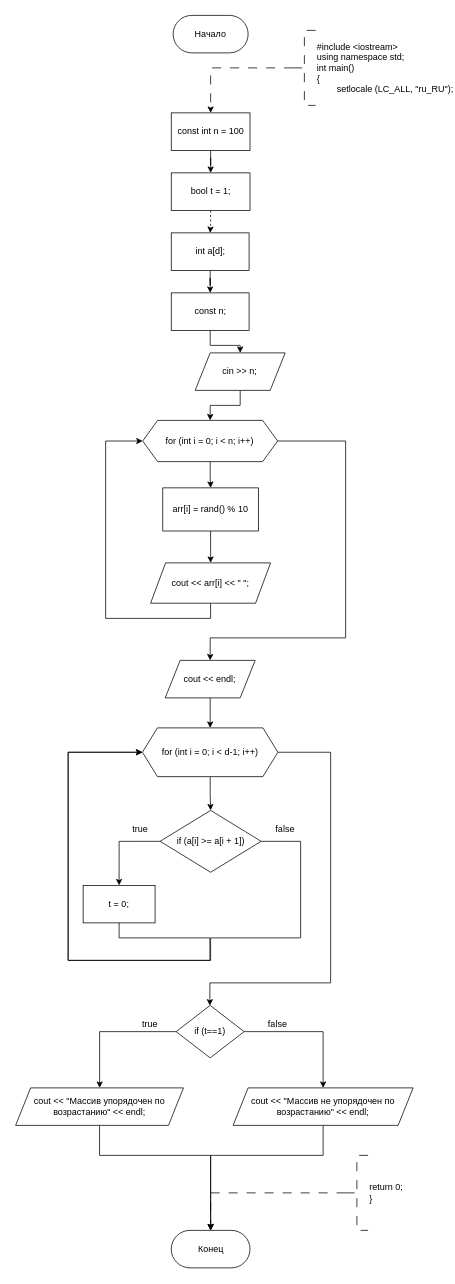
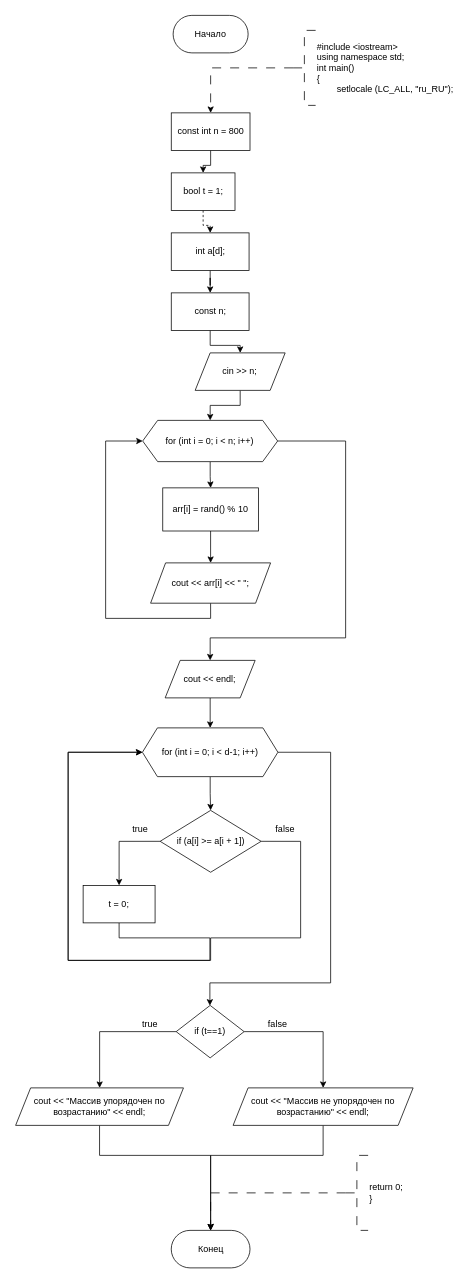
node "const int n = 100": label "const int n = 100" -> "const int n = 800"
node "bool t = 1;": size 79x38 -> 64x38
